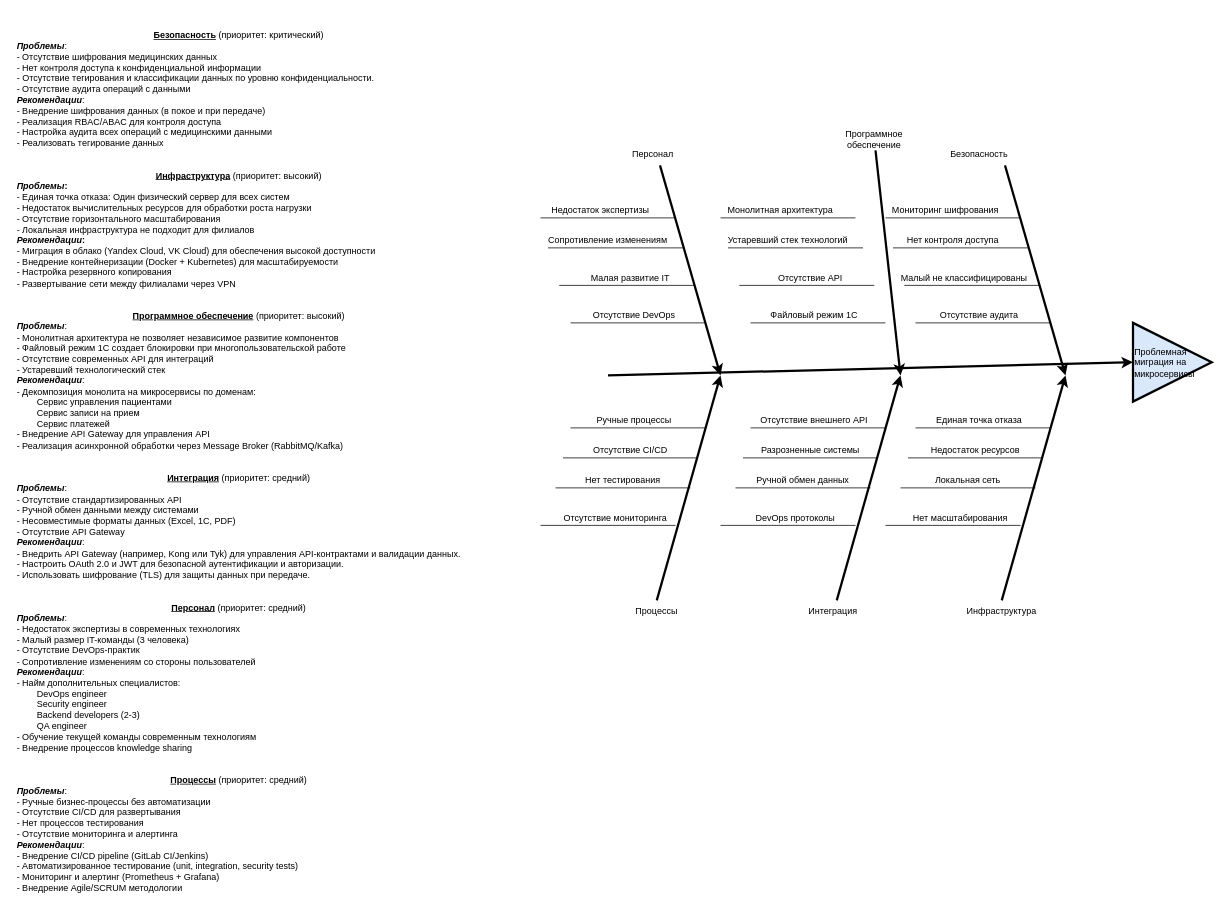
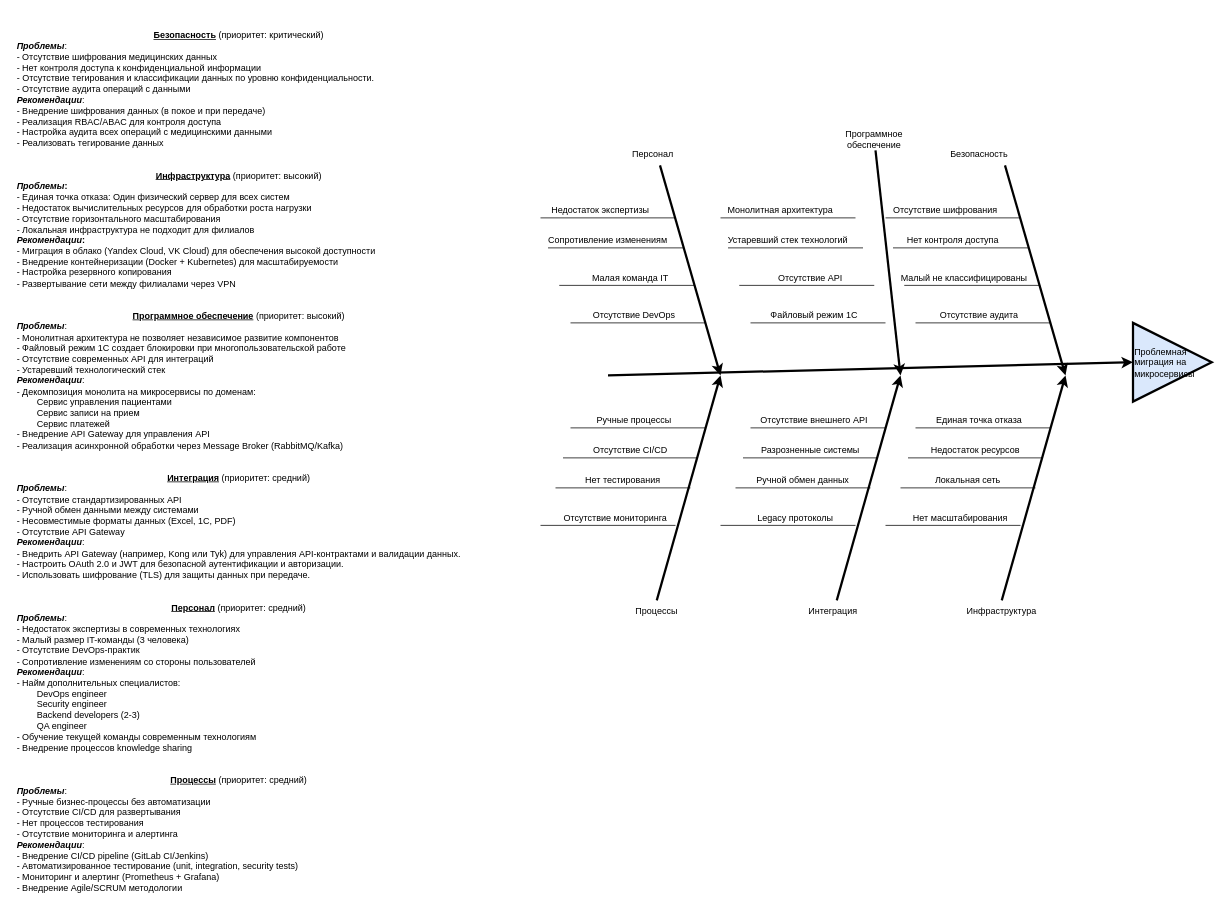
node "Мониторинг шифрования": label "Мониторинг шифрования" -> "Отсутствие шифрования"
node "Малая развитие IT": label "Малая развитие IT" -> "Малая команда IT"
node "DevOps протоколы": label "DevOps протоколы" -> "Legacy протоколы"
